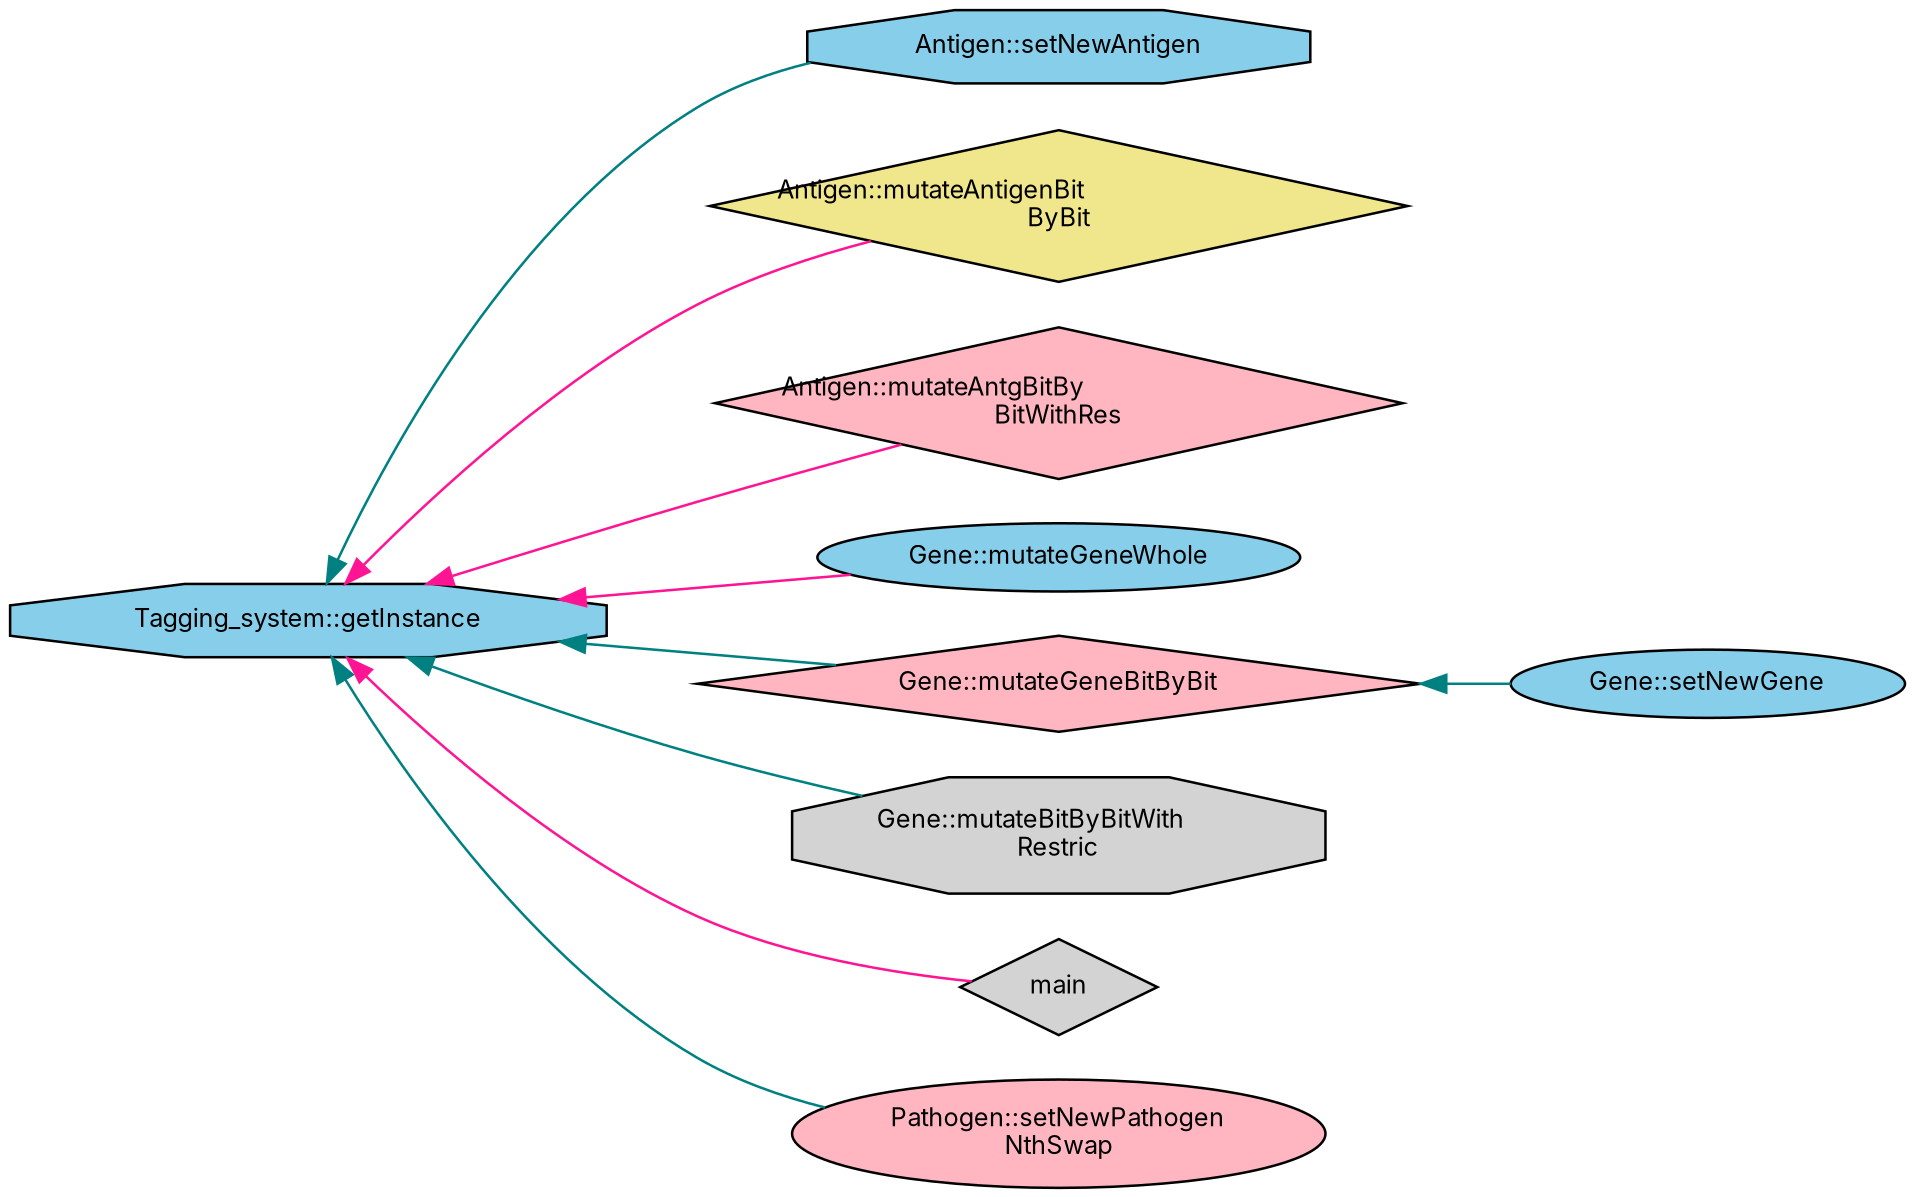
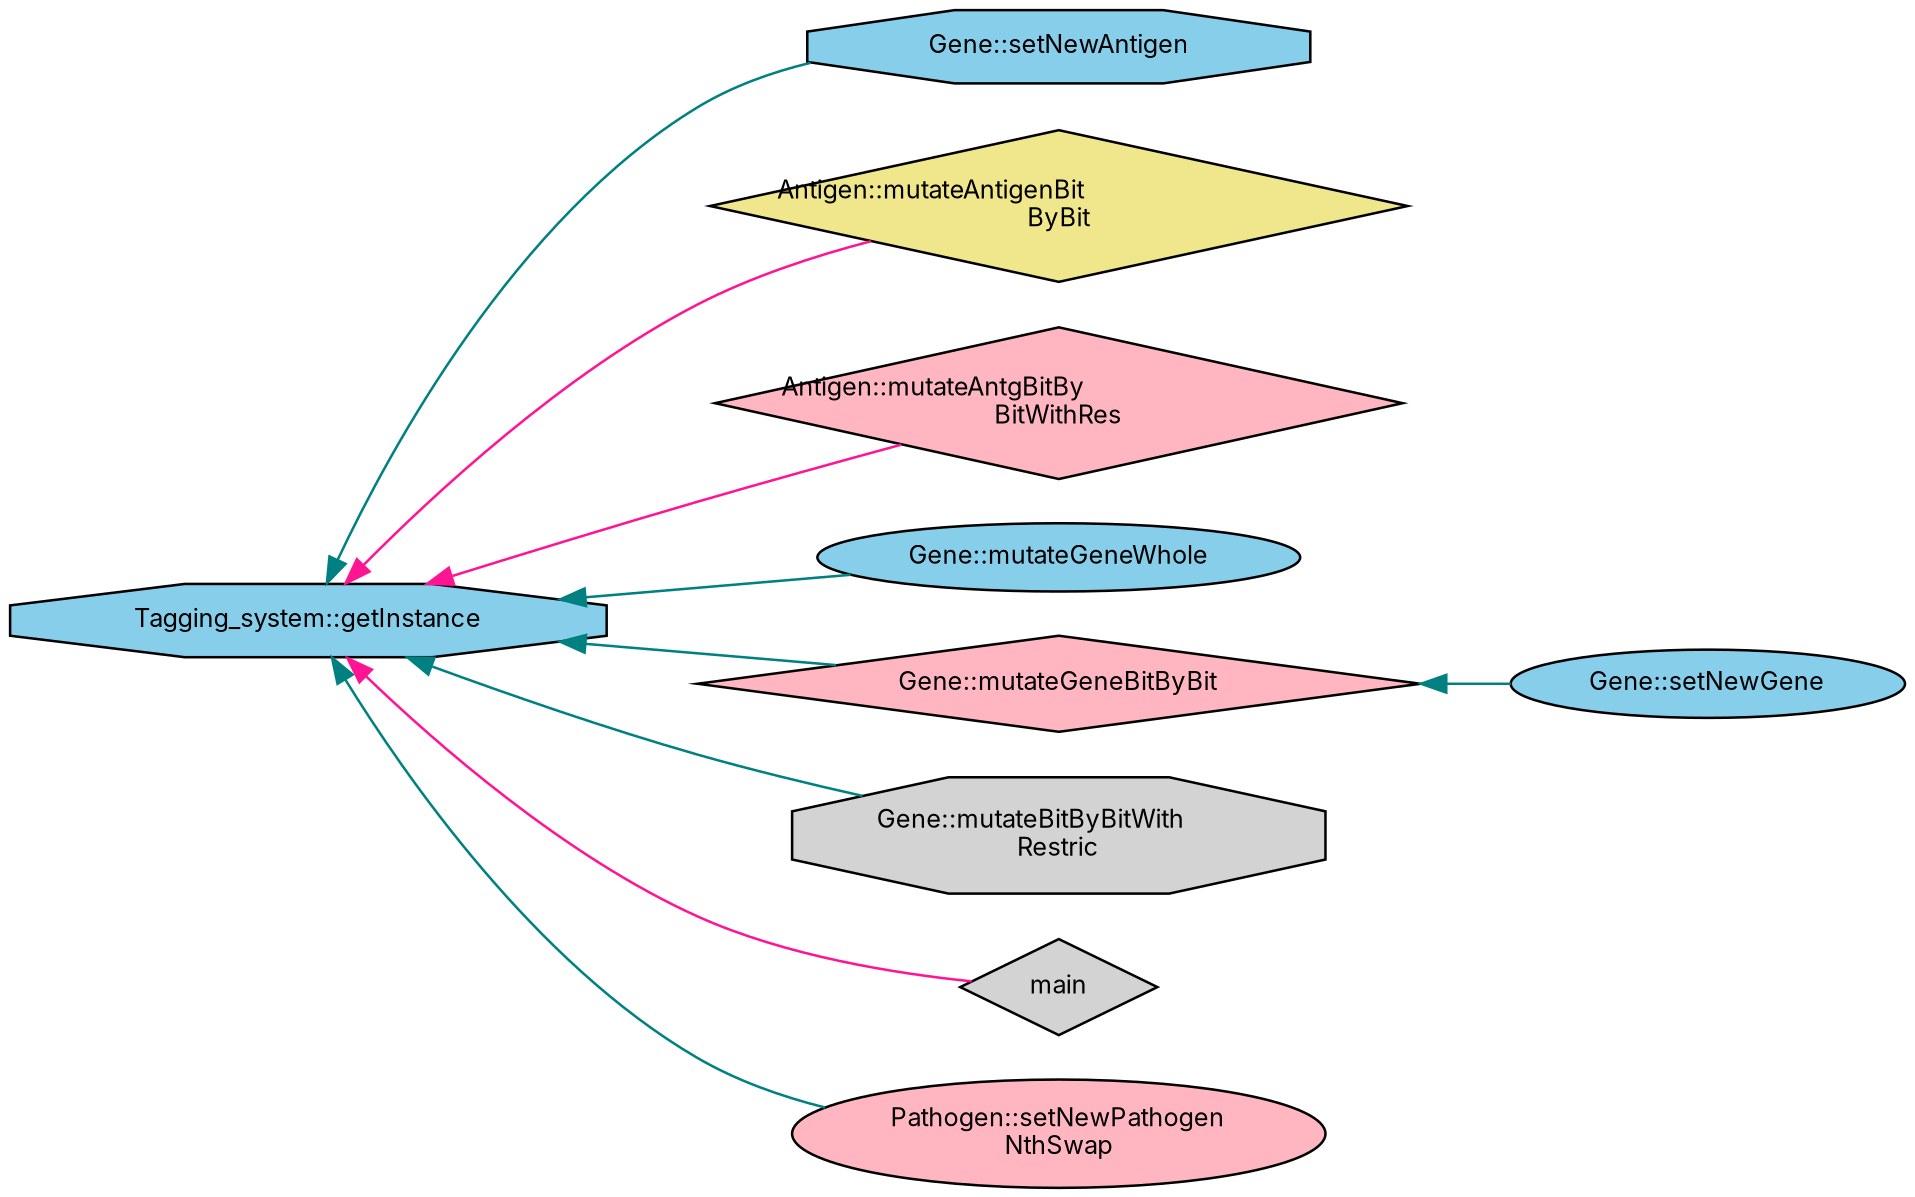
node "Antigen::setNewAntigen": label "Antigen::setNewAntigen" -> "Gene::setNewAntigen"
edge "Gene::mutateGeneWhole" -> "Tagging_system::getInstance": color deeppink -> teal
